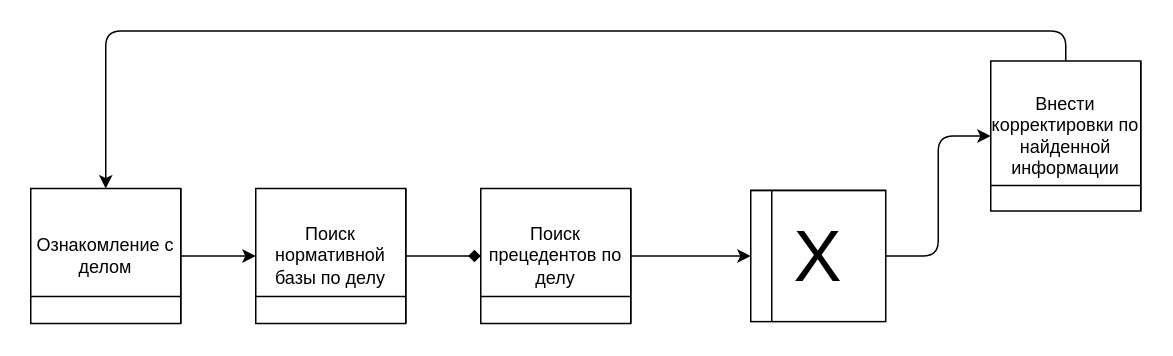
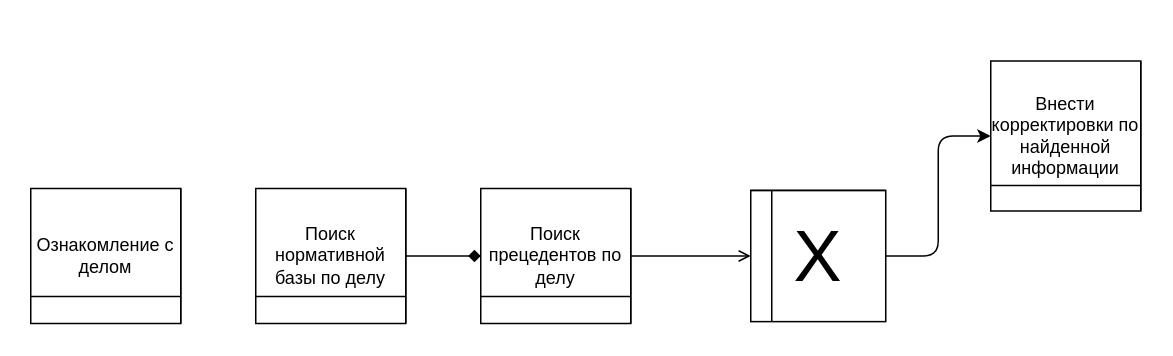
edge "Внести корректировки по найденной информации" -> "Ознакомление с делом": removed
edge "Ознакомление с делом" -> "Поиск нормативной базы по делу": removed
edge "Поиск прецедентов по делу" -> "X": arrowhead classic -> open
